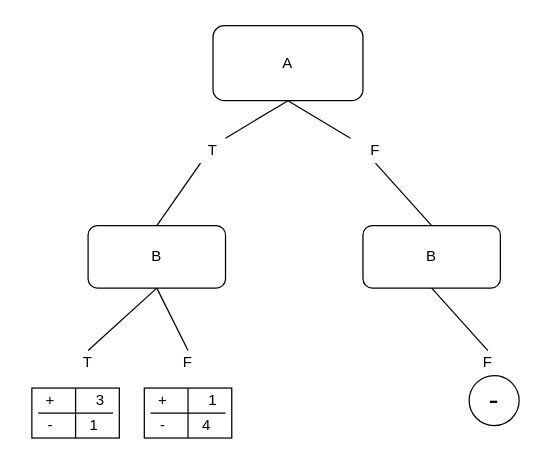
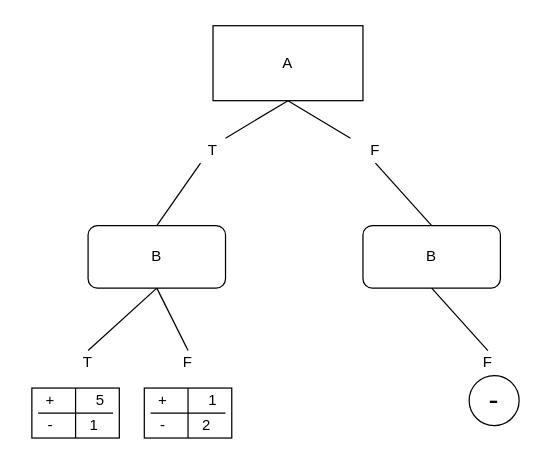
node "A": shape rounded rectangle -> rectangle
node "3": label "3" -> "5"
node "4": label "4" -> "2"
